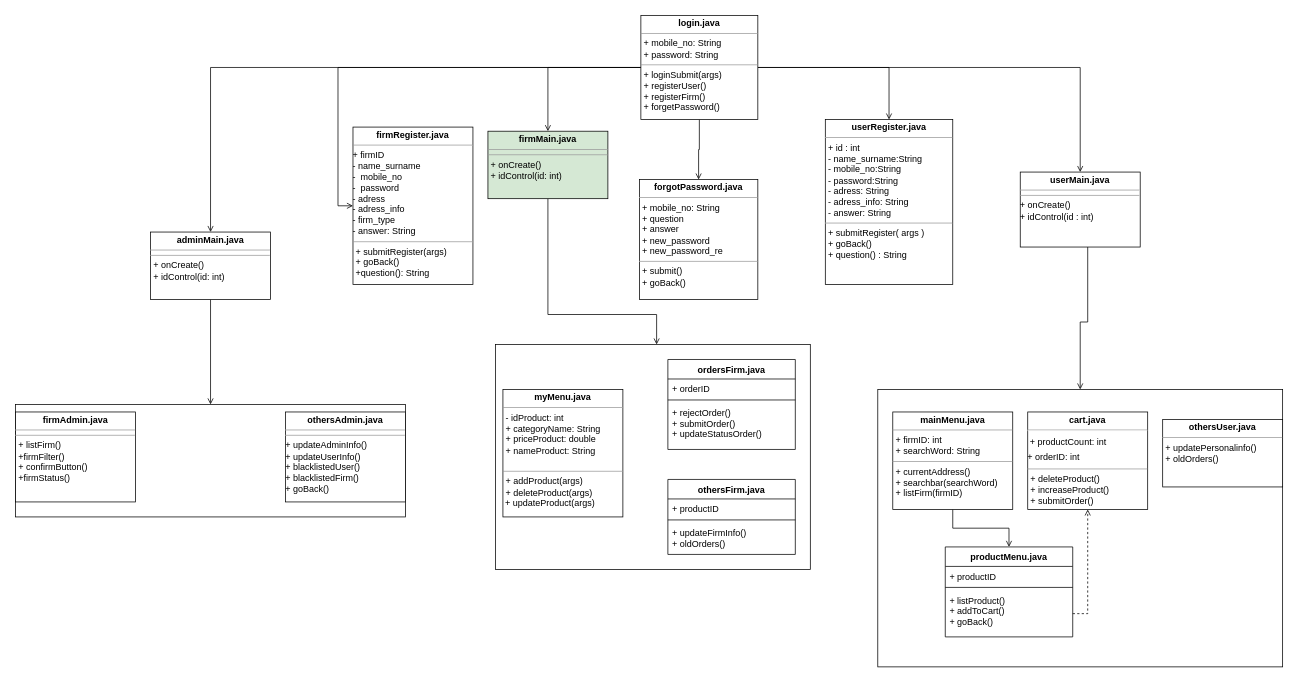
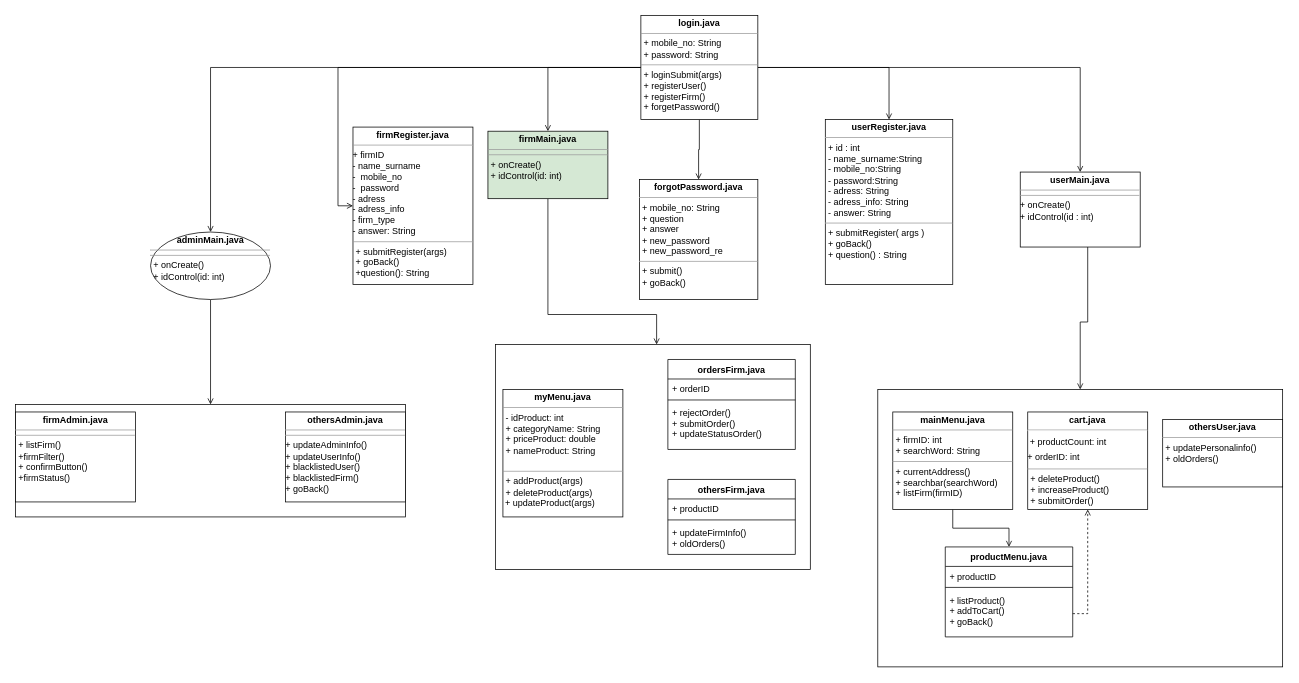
node "adminMain.java + onCreate() + idControl(id: int)": shape rectangle -> ellipse
